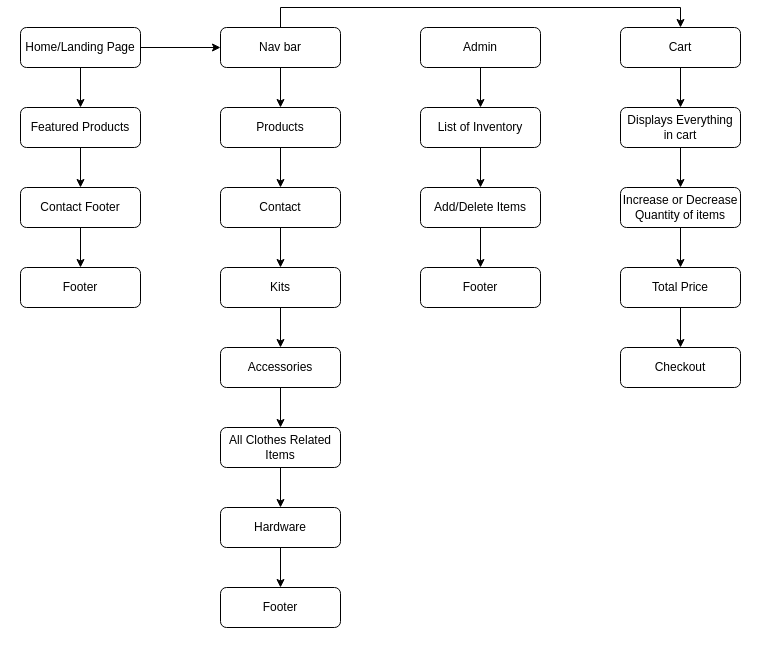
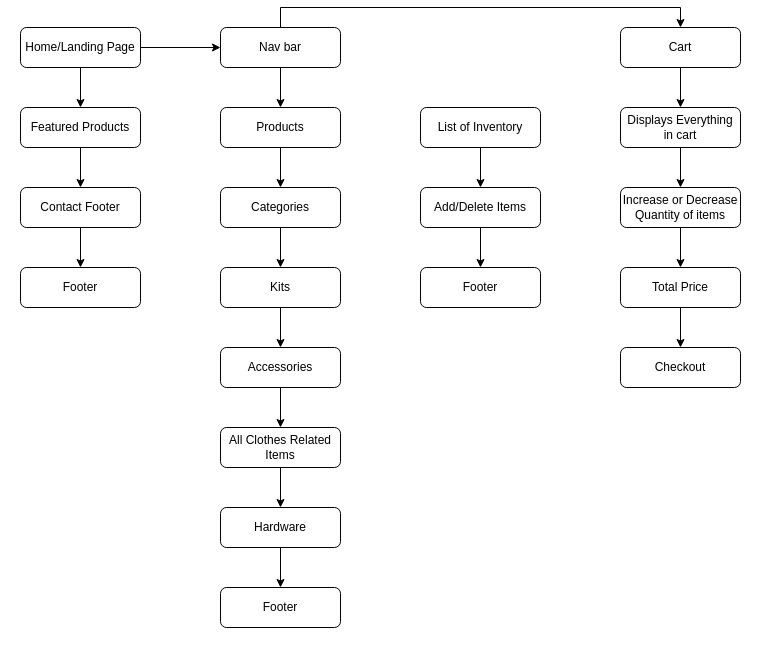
node "Admin": removed
edge "Admin" -> "List of Inventory": removed
node "Contact": label "Contact" -> "Categories"
